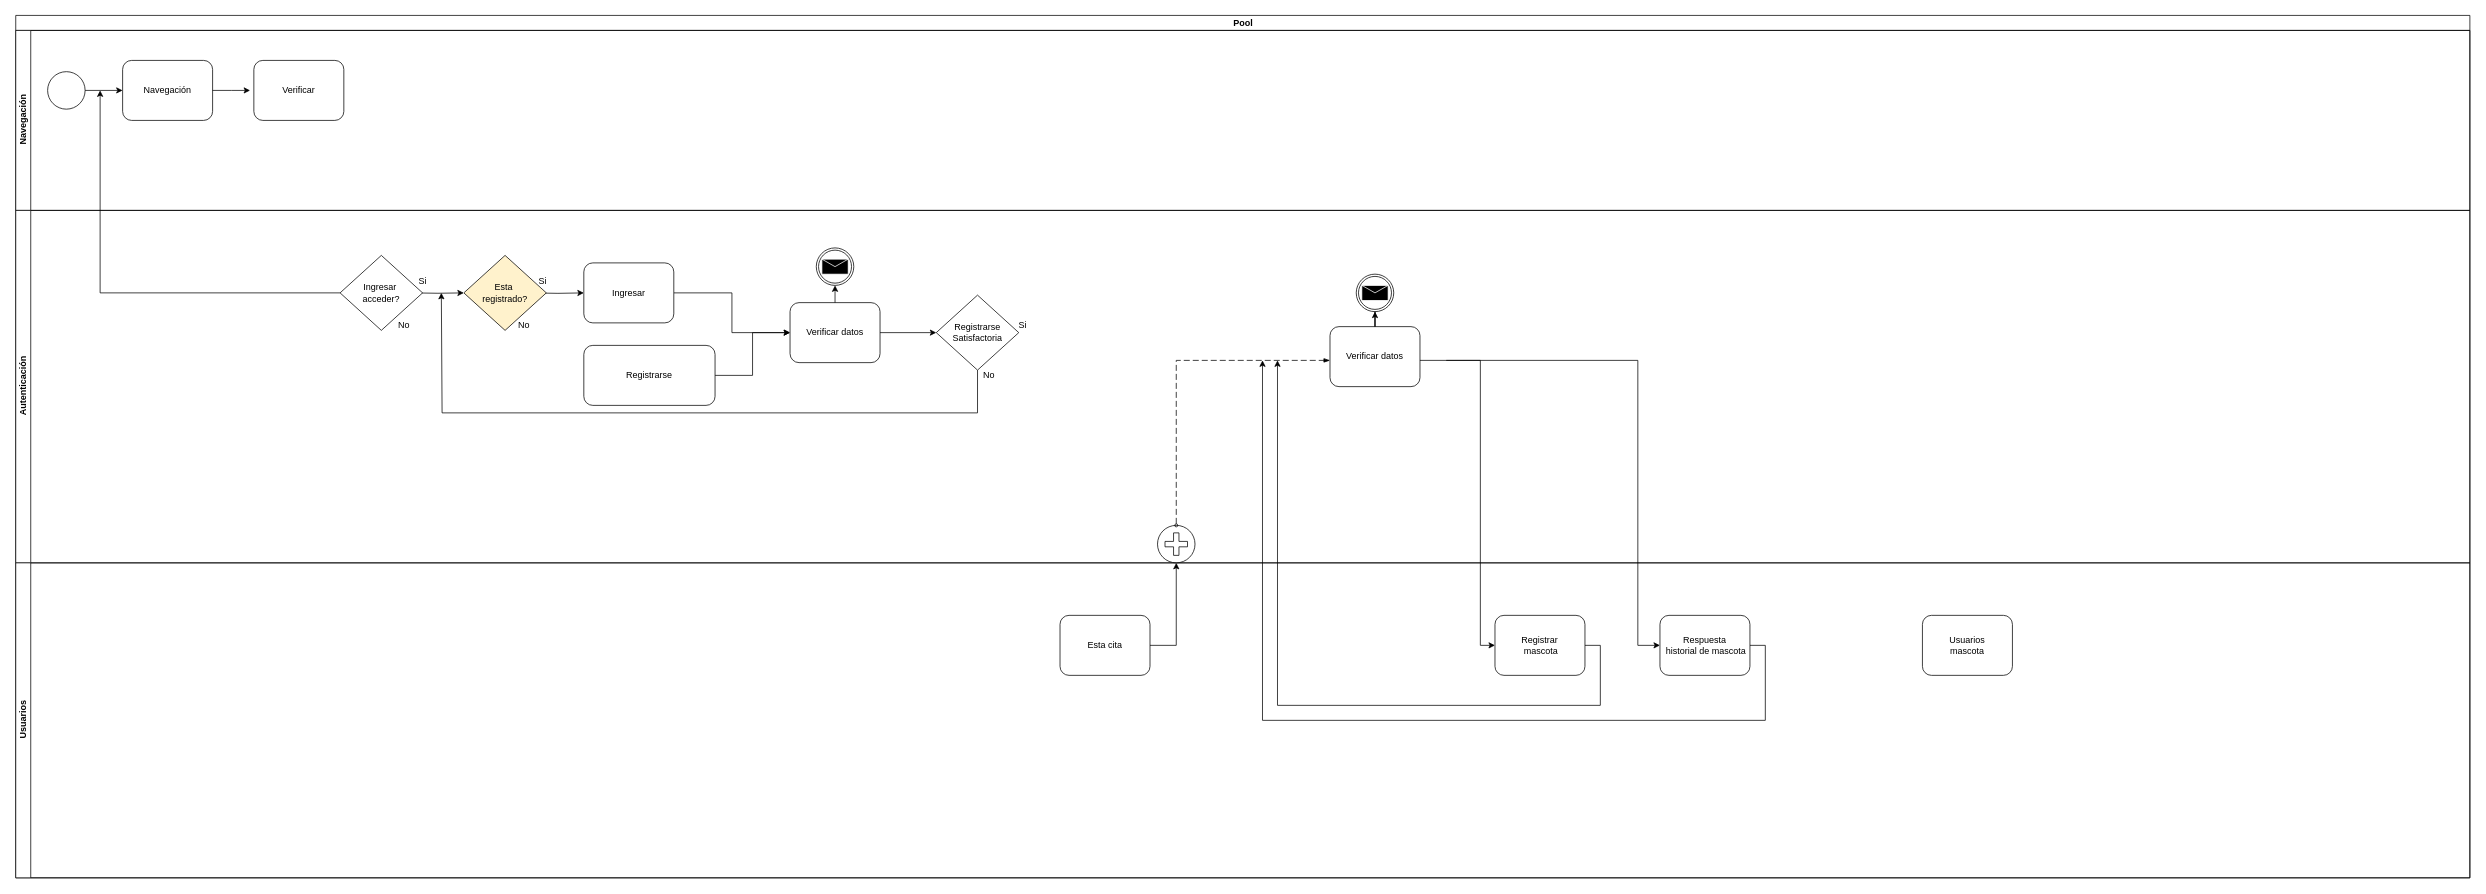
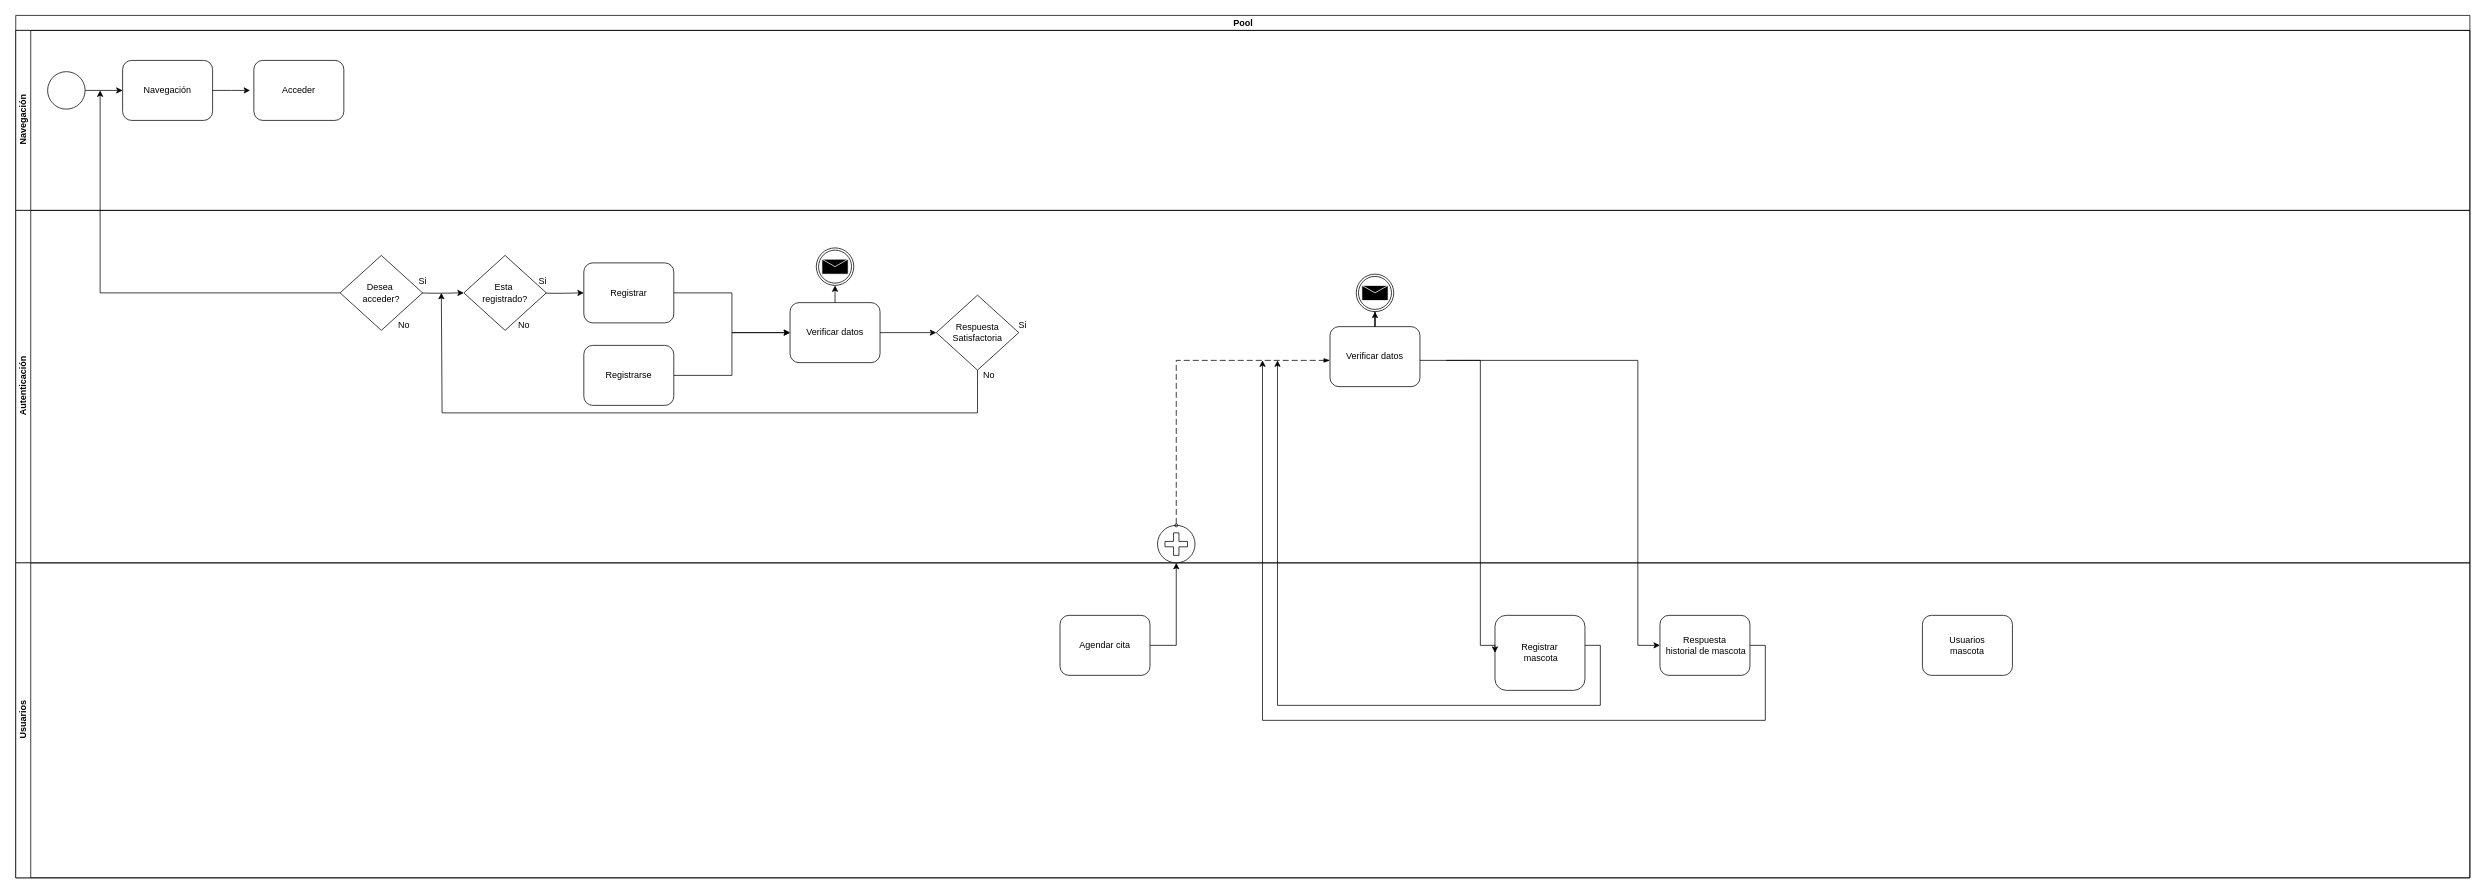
node "Verificar": label "Verificar" -> "Acceder"
node "Ingresar acceder?": label "Ingresar acceder?" -> "Desea acceder?"
node "Esta registrado?": fillcolor #fff2cc -> #ffffff
node "Ingresar": label "Ingresar" -> "Registrar"
node "Registrarse Satisfactoria": label "Registrarse Satisfactoria" -> "Respuesta Satisfactoria"
node "Registrarse": size 131x60 -> 90x60
node "Esta cita": label "Esta cita" -> "Agendar cita"
node "Registrar mascota": size 90x60 -> 90x75
